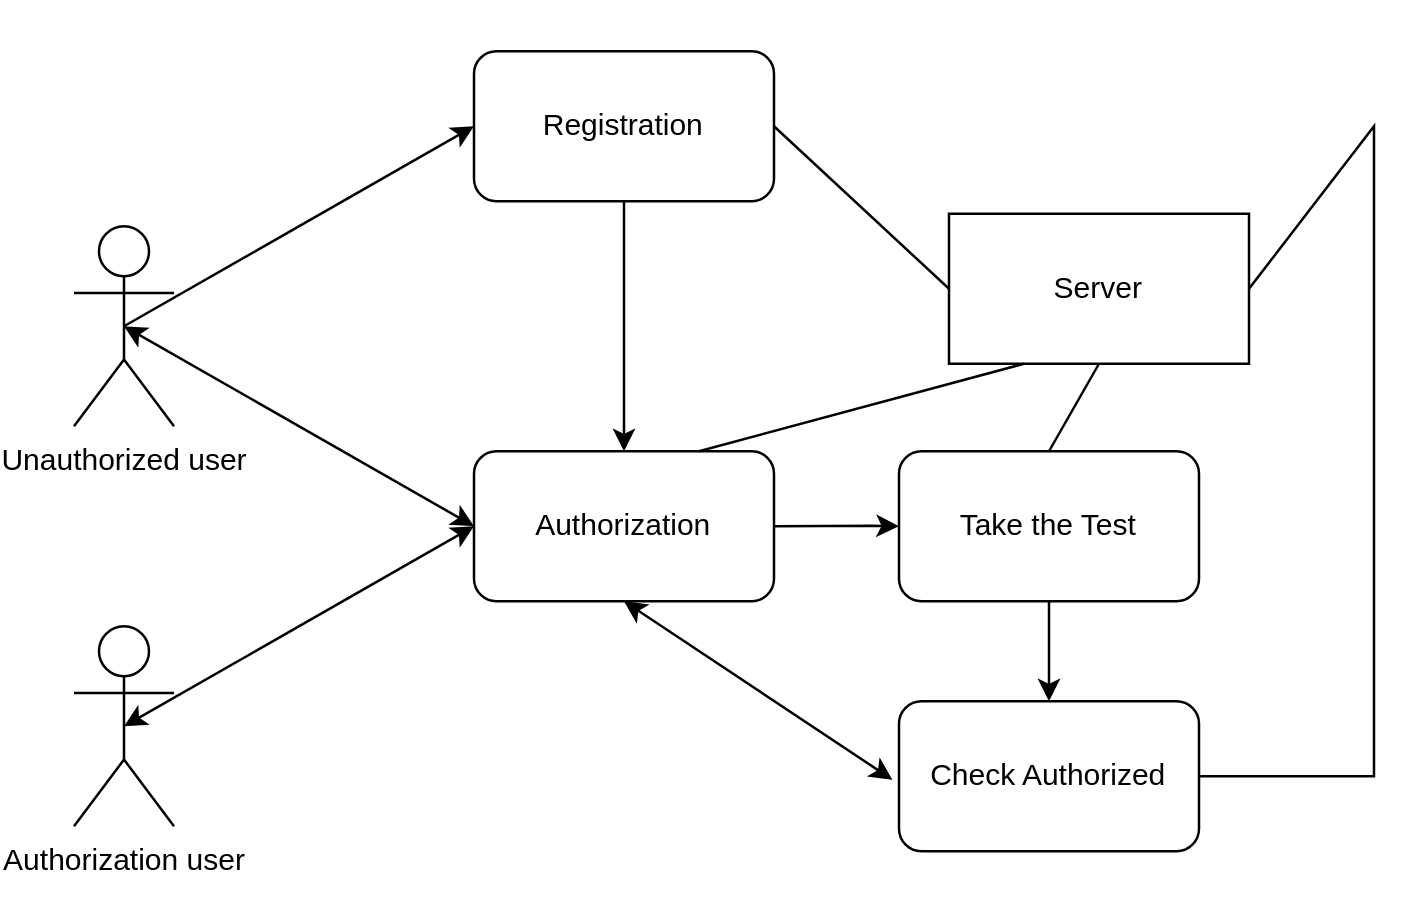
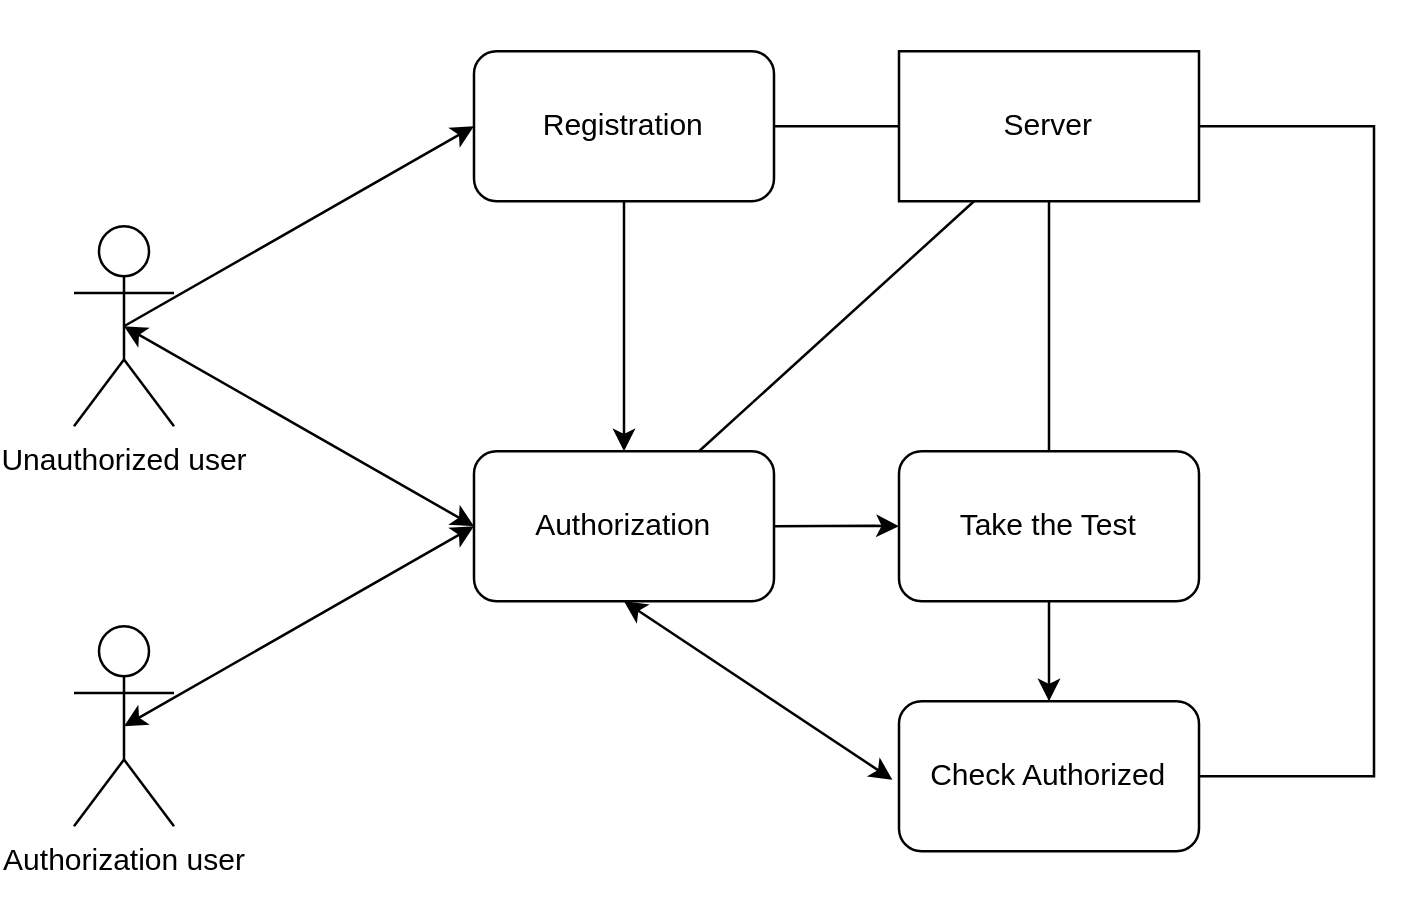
node "Server": moved (1099, 289) -> (1049, 126)
